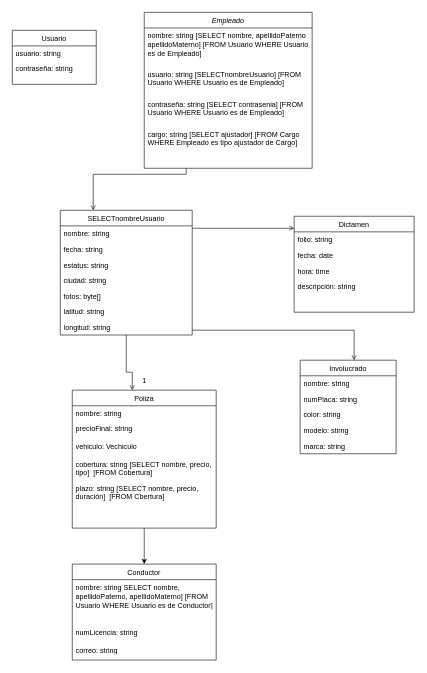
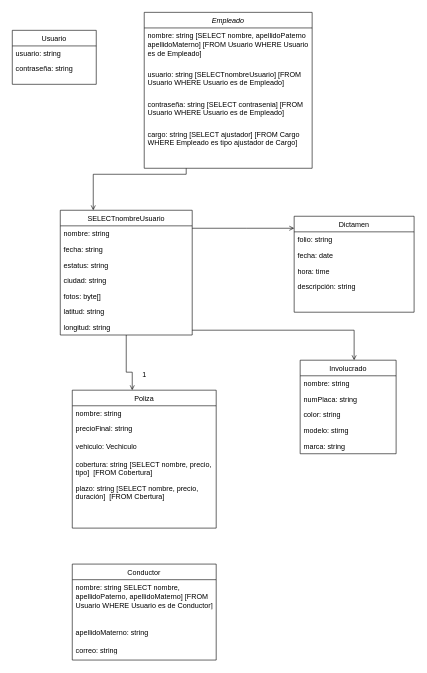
node "1": moved (144, 381) -> (144, 375)
edge "Poliza" -> "Conductor": removed
node "numLicencia: string": label "numLicencia: string" -> "apellidoMaterno: string"
